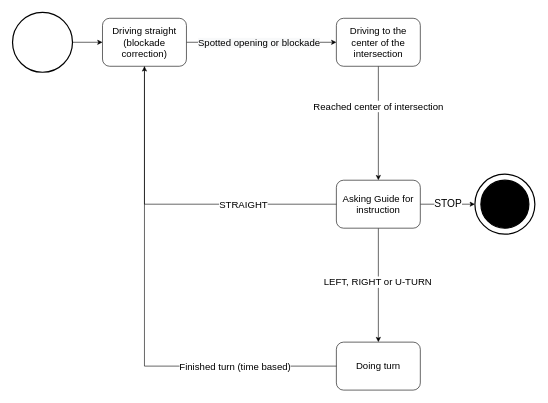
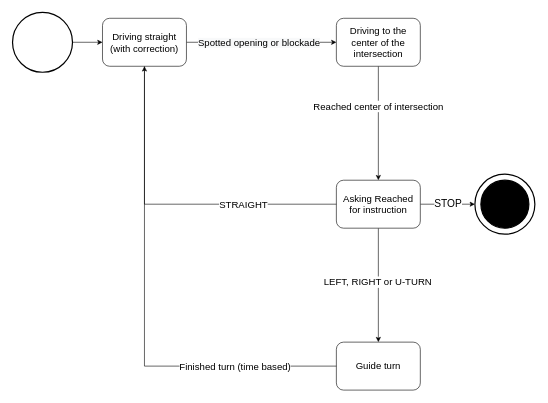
node "Driving straight(blockade correction)": label "Driving straight(blockade correction)" -> "Driving straight(with correction)"
node "Asking Guide for instruction": label "Asking Guide for instruction" -> "Asking Reached for instruction"
node "Doing turn": label "Doing turn" -> "Guide turn"
